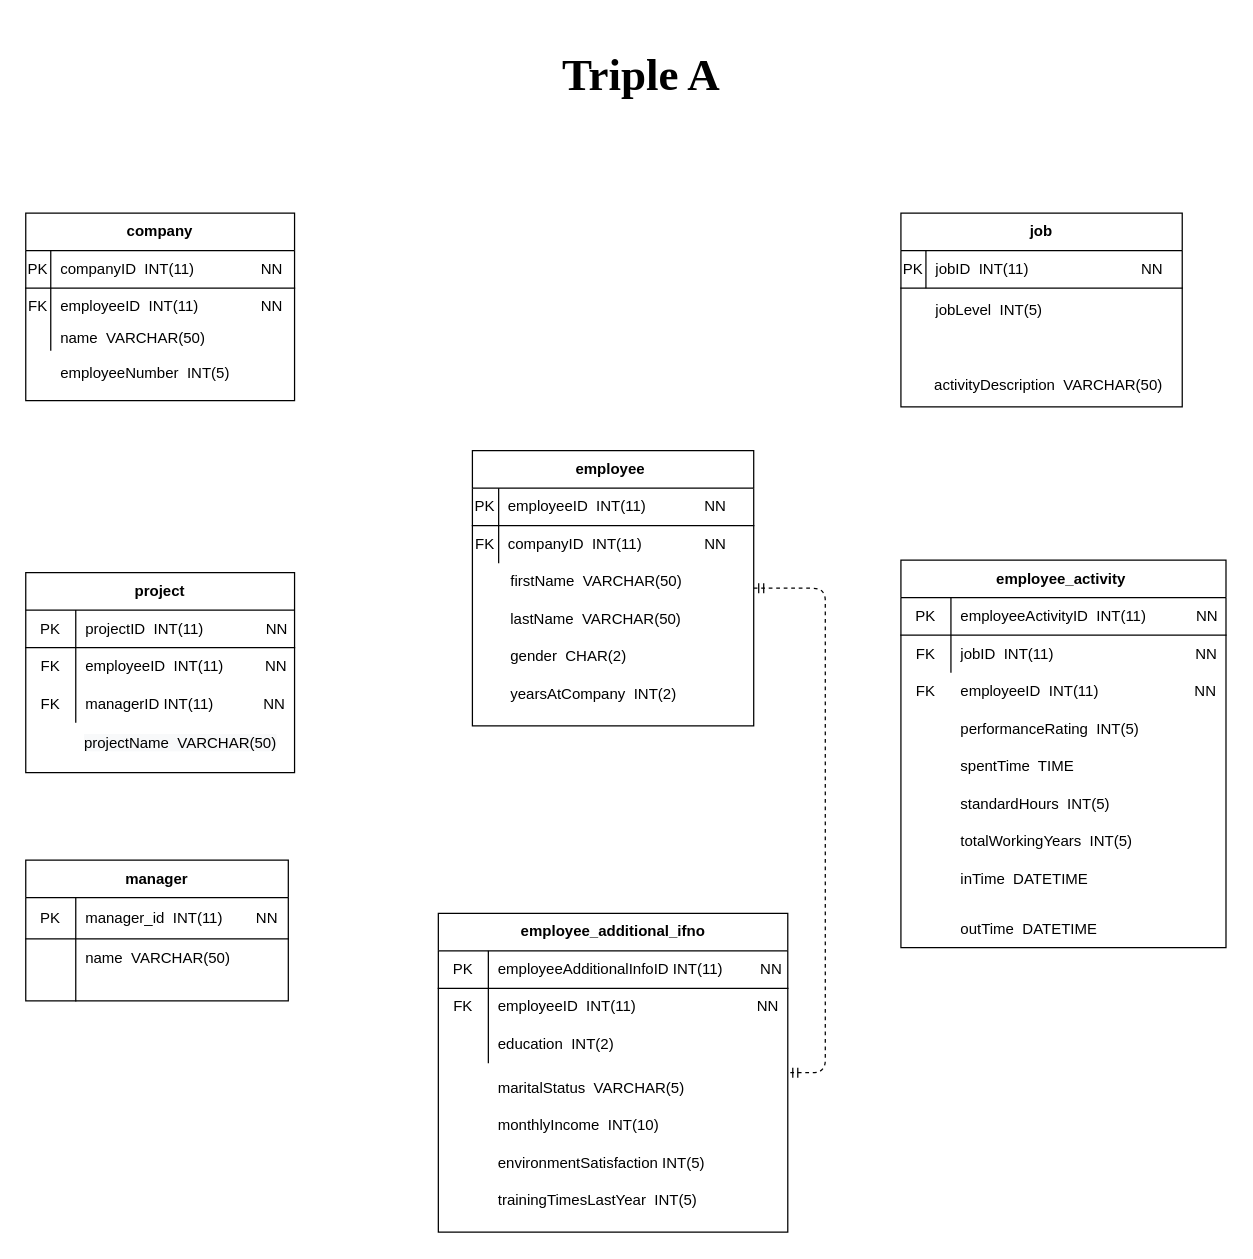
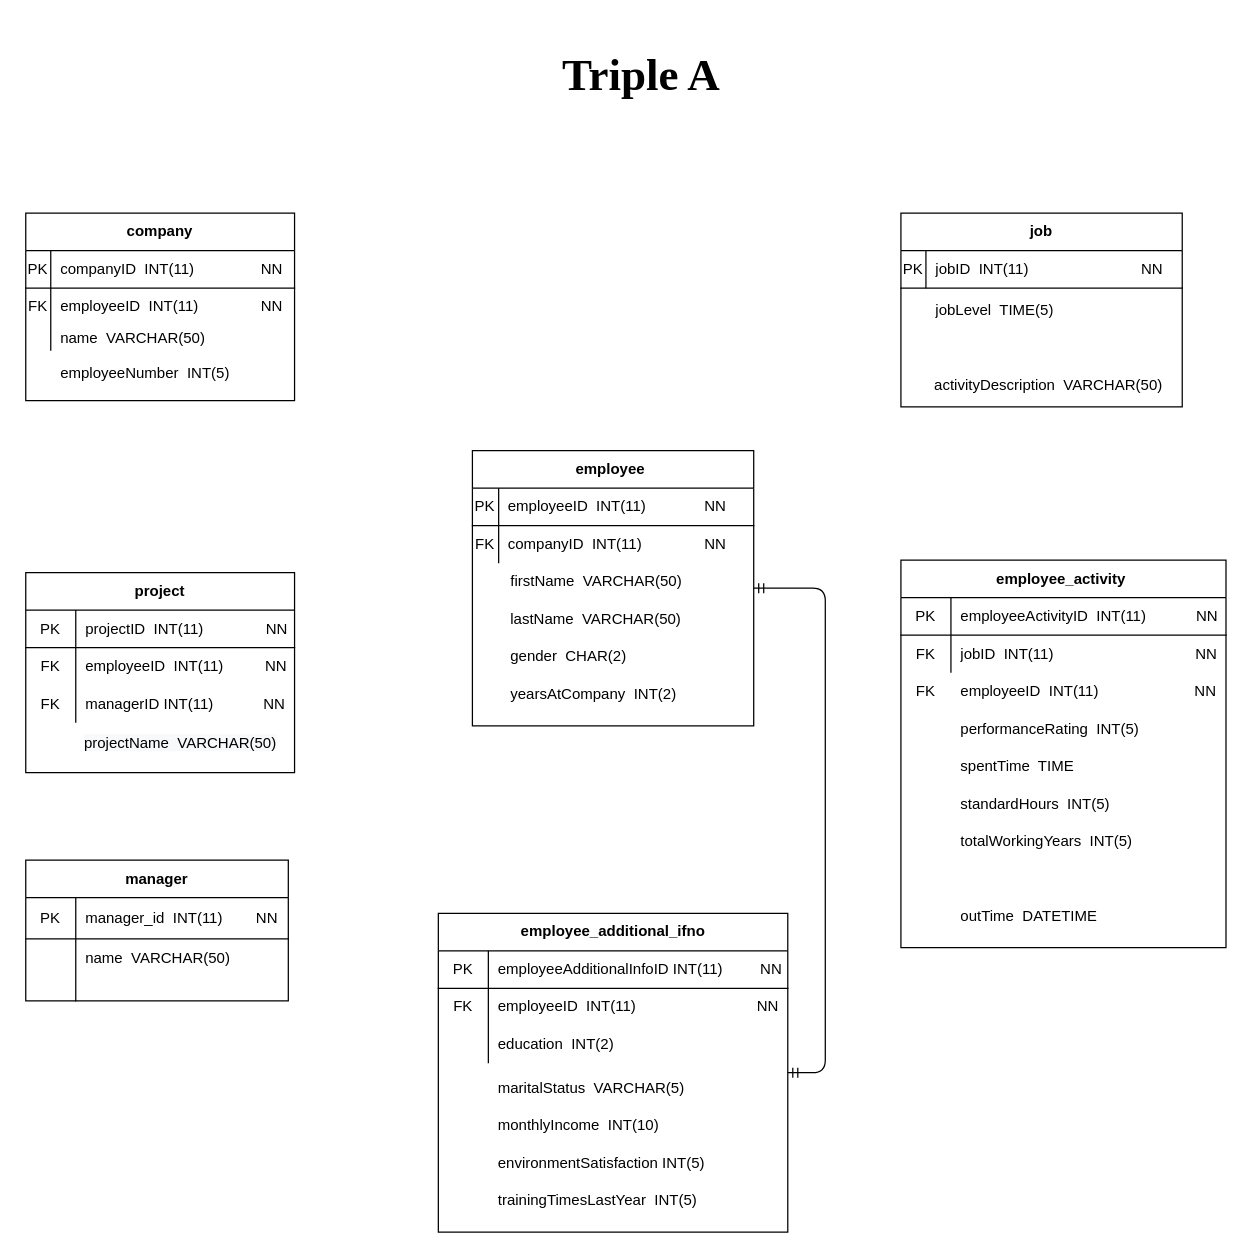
node "jobLevel INT(5)": label "jobLevel INT(5)" -> "jobLevel TIME(5)"
edge "employee" -- "employee_additional_ifno": style dashed -> solid
node "inTime DATETIME": removed
node "outTime DATETIME": moved (1051, 929) -> (1051, 916)
